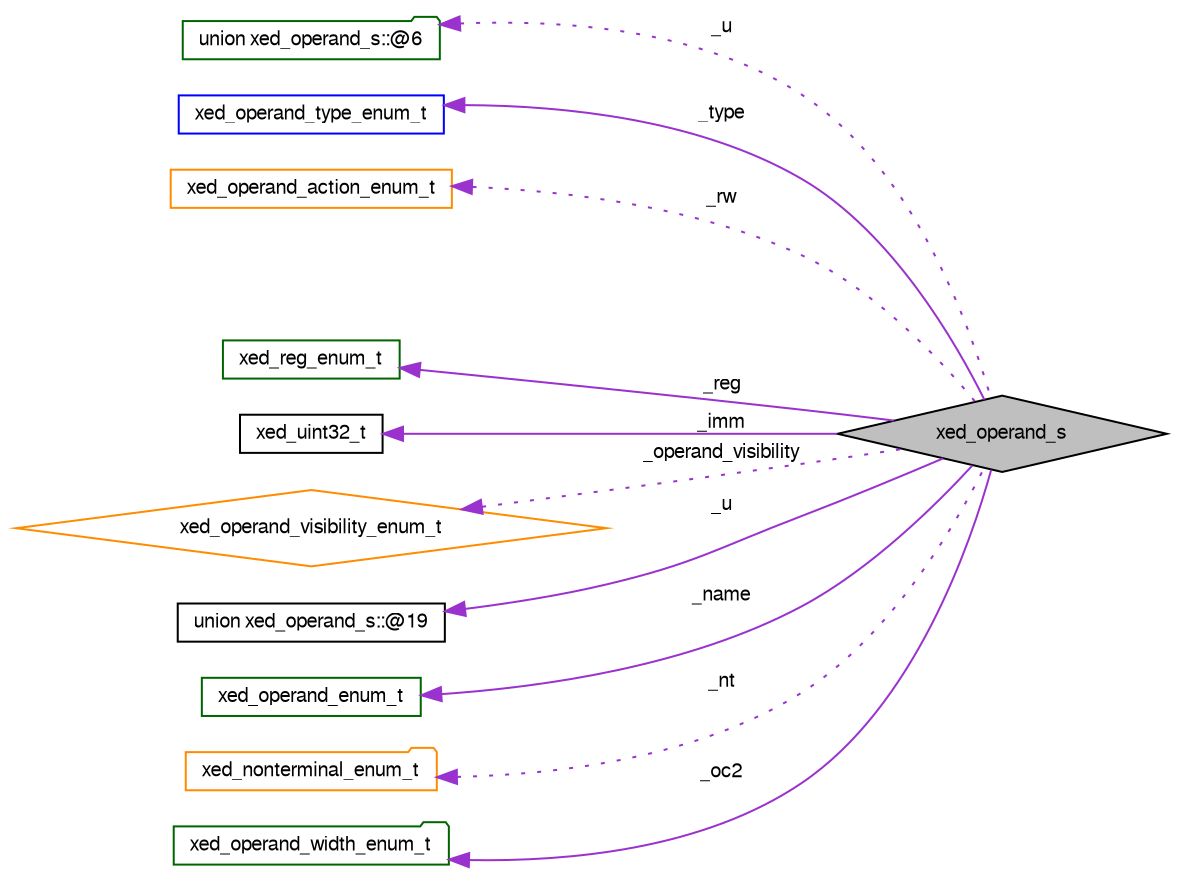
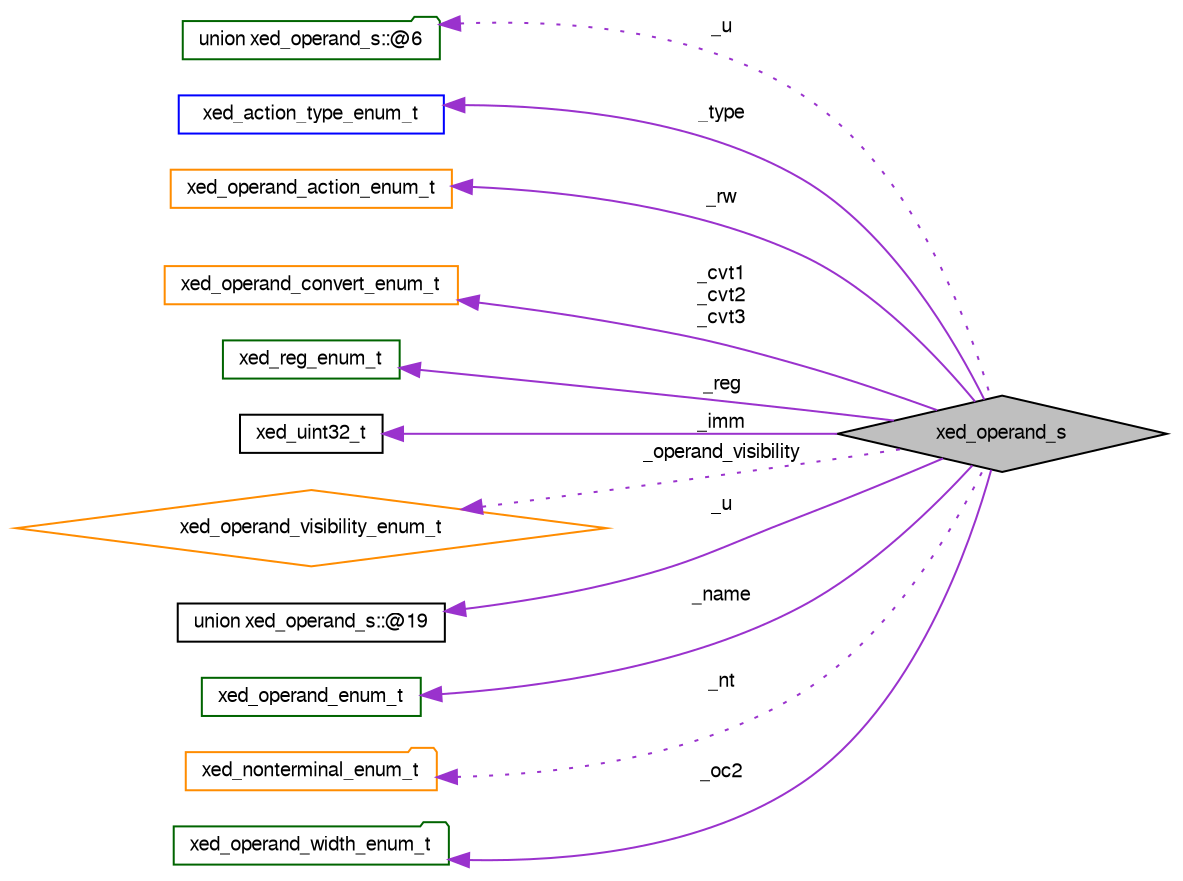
node "xed_operand_type_enum_t": label "xed_operand_type_enum_t" -> "xed_action_type_enum_t"
edge "xed_operand_s" -> "xed_operand_action_enum_t": style dotted -> solid
node "xed_operand_convert_enum_t": added
